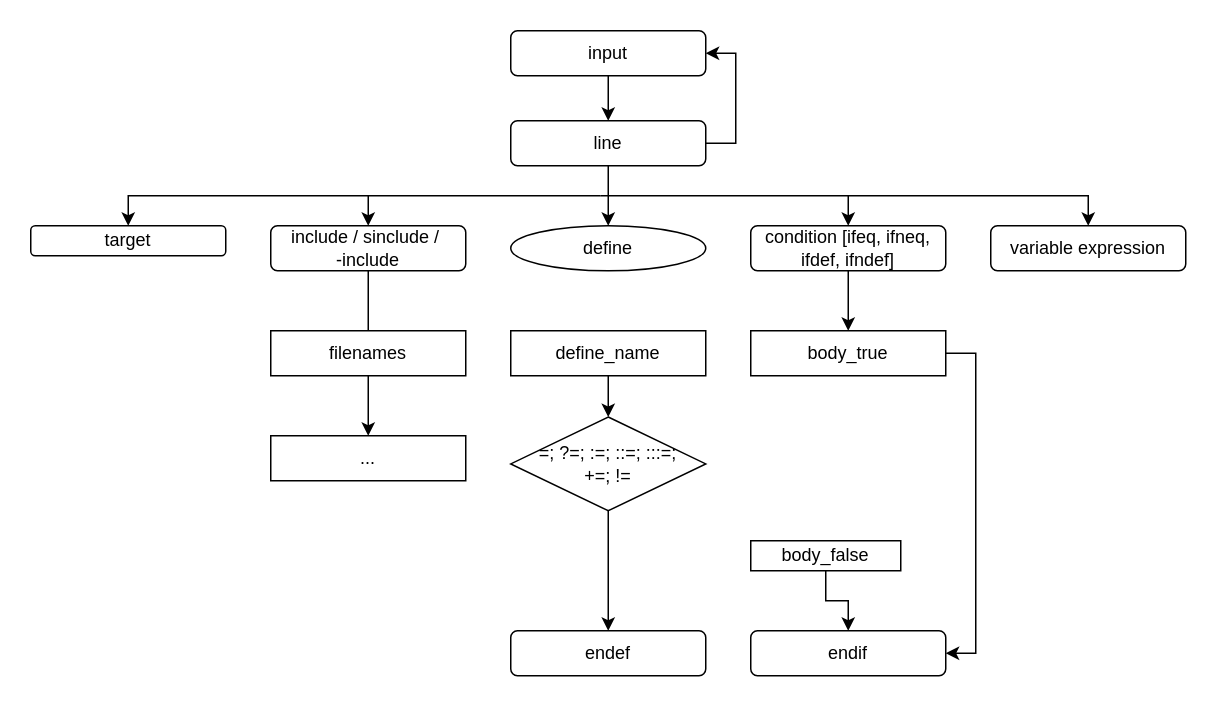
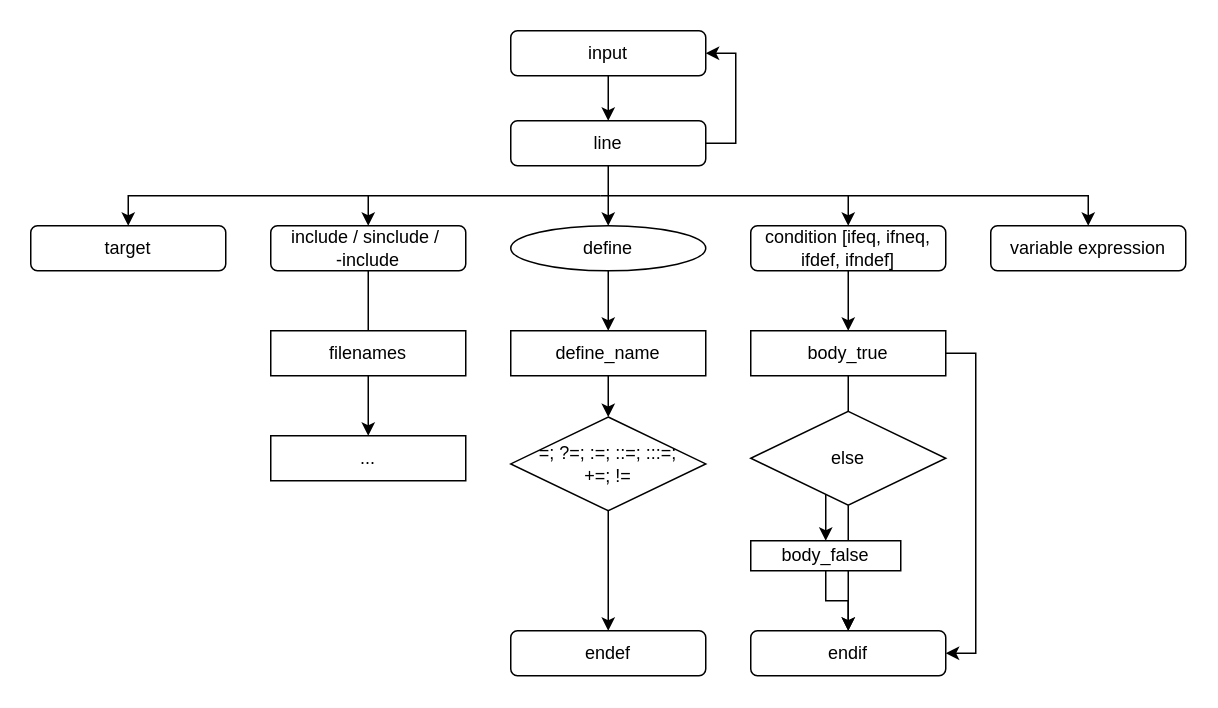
node "target": size 195x30 -> 195x45
edge "define" -> "define_name": added
node "else": added
edge "body_true" -> "body_false": added
edge "else" -> "endif": added
